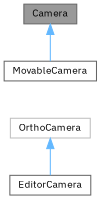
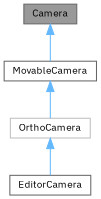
edge "OrthoCamera" -> "MovableCamera": added
